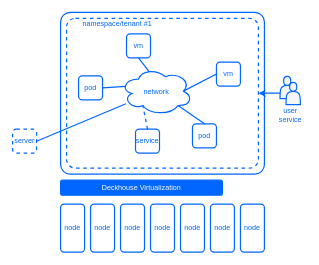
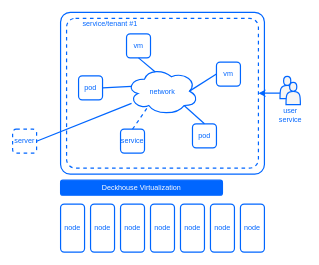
node "namespace/tenant #1": label "namespace/tenant #1" -> "service/tenant #1"
node "network": moved (156, 91) -> (162, 91)
node "service": moved (147, 141) -> (132, 141)
